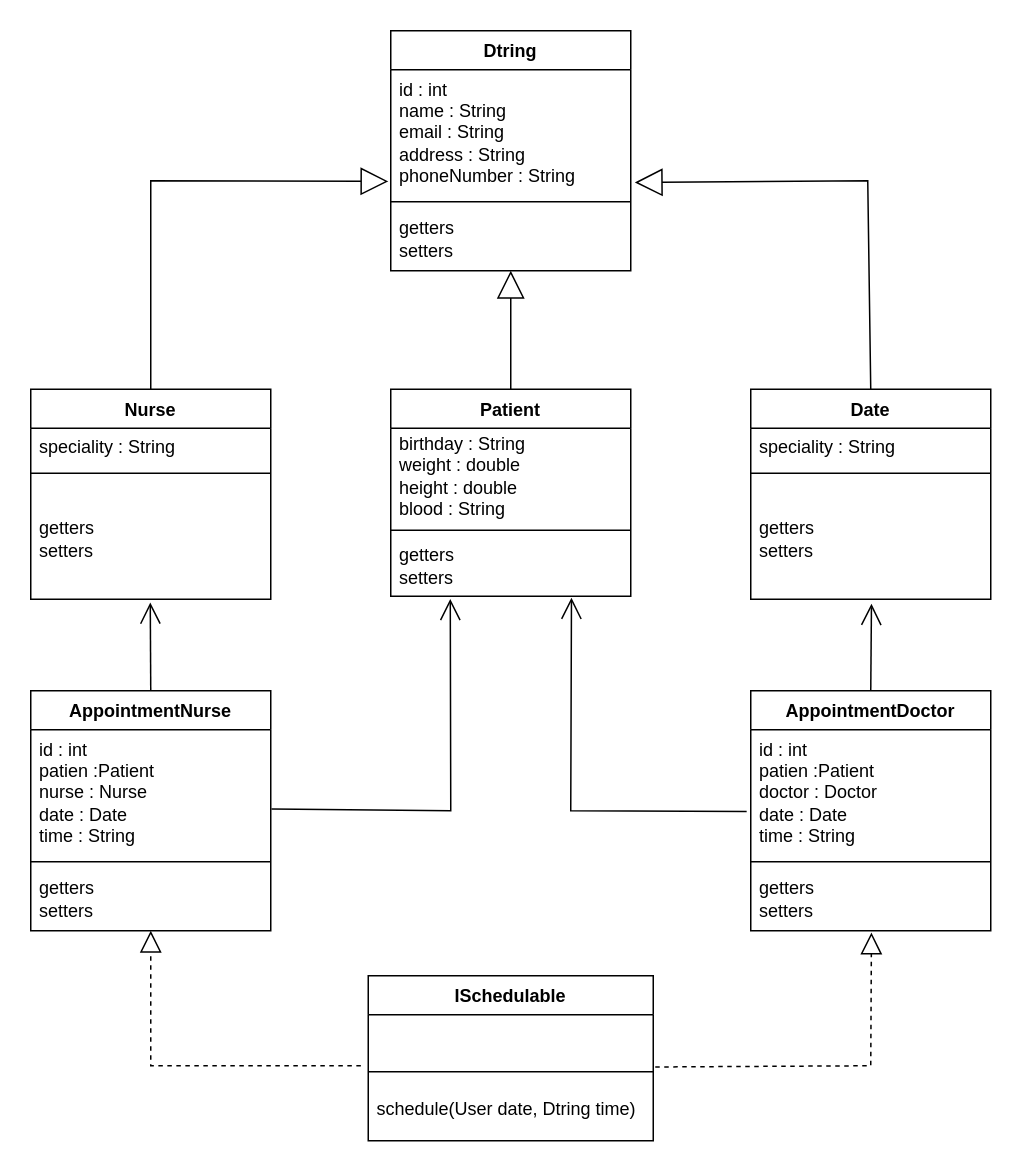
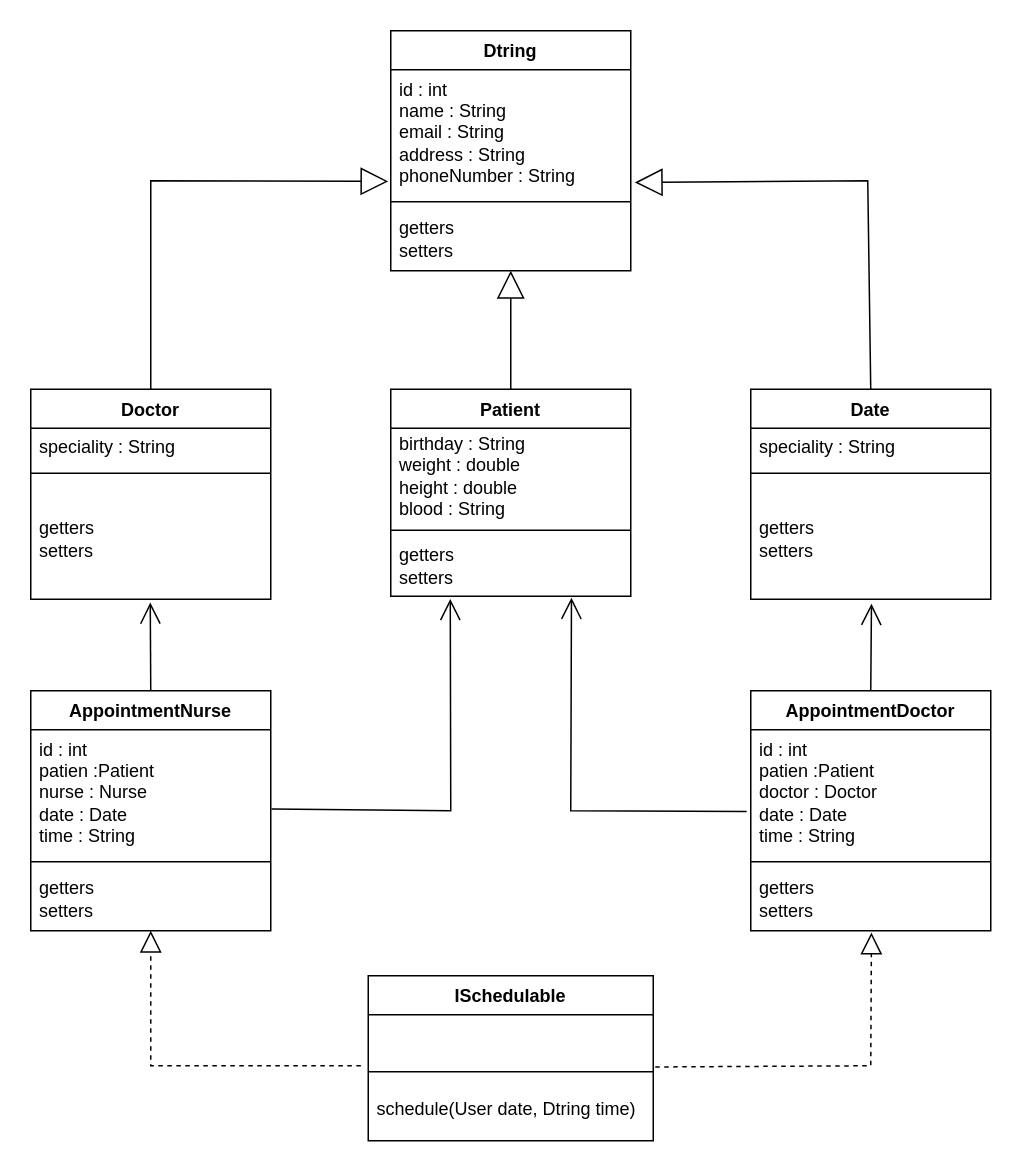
node "Nurse": label "Nurse" -> "Doctor"
